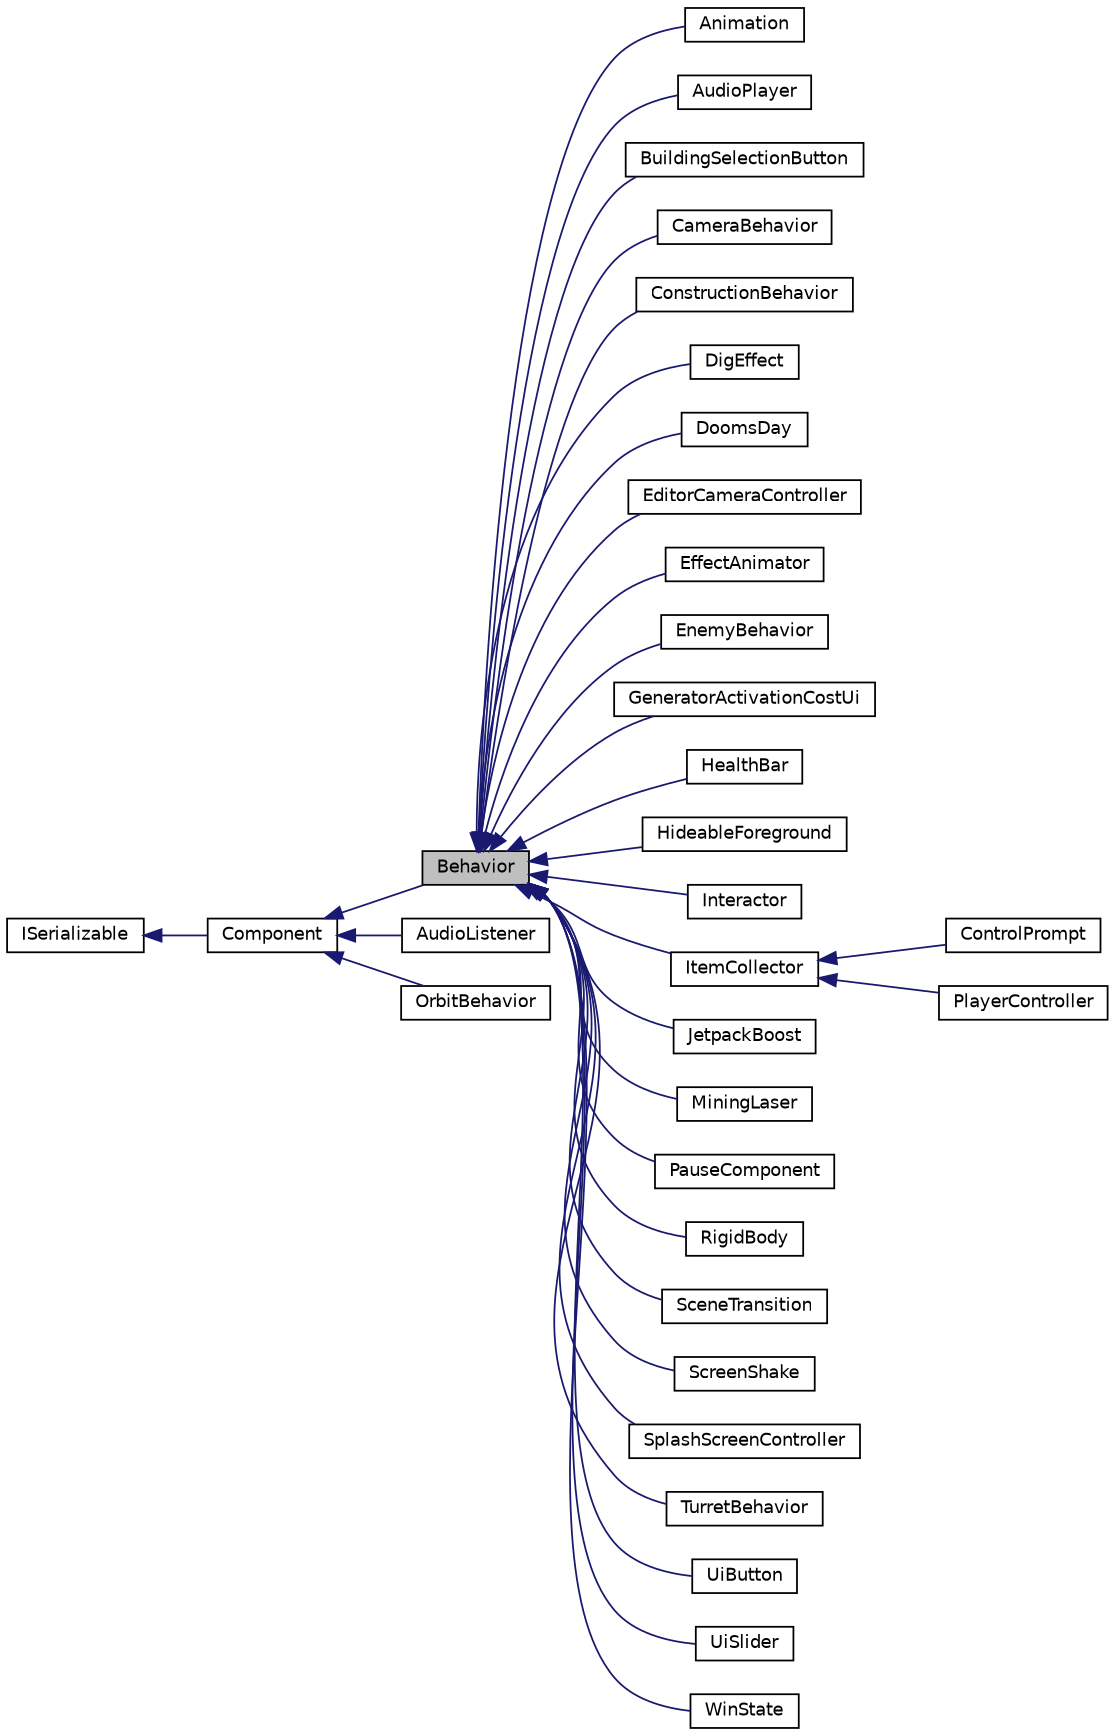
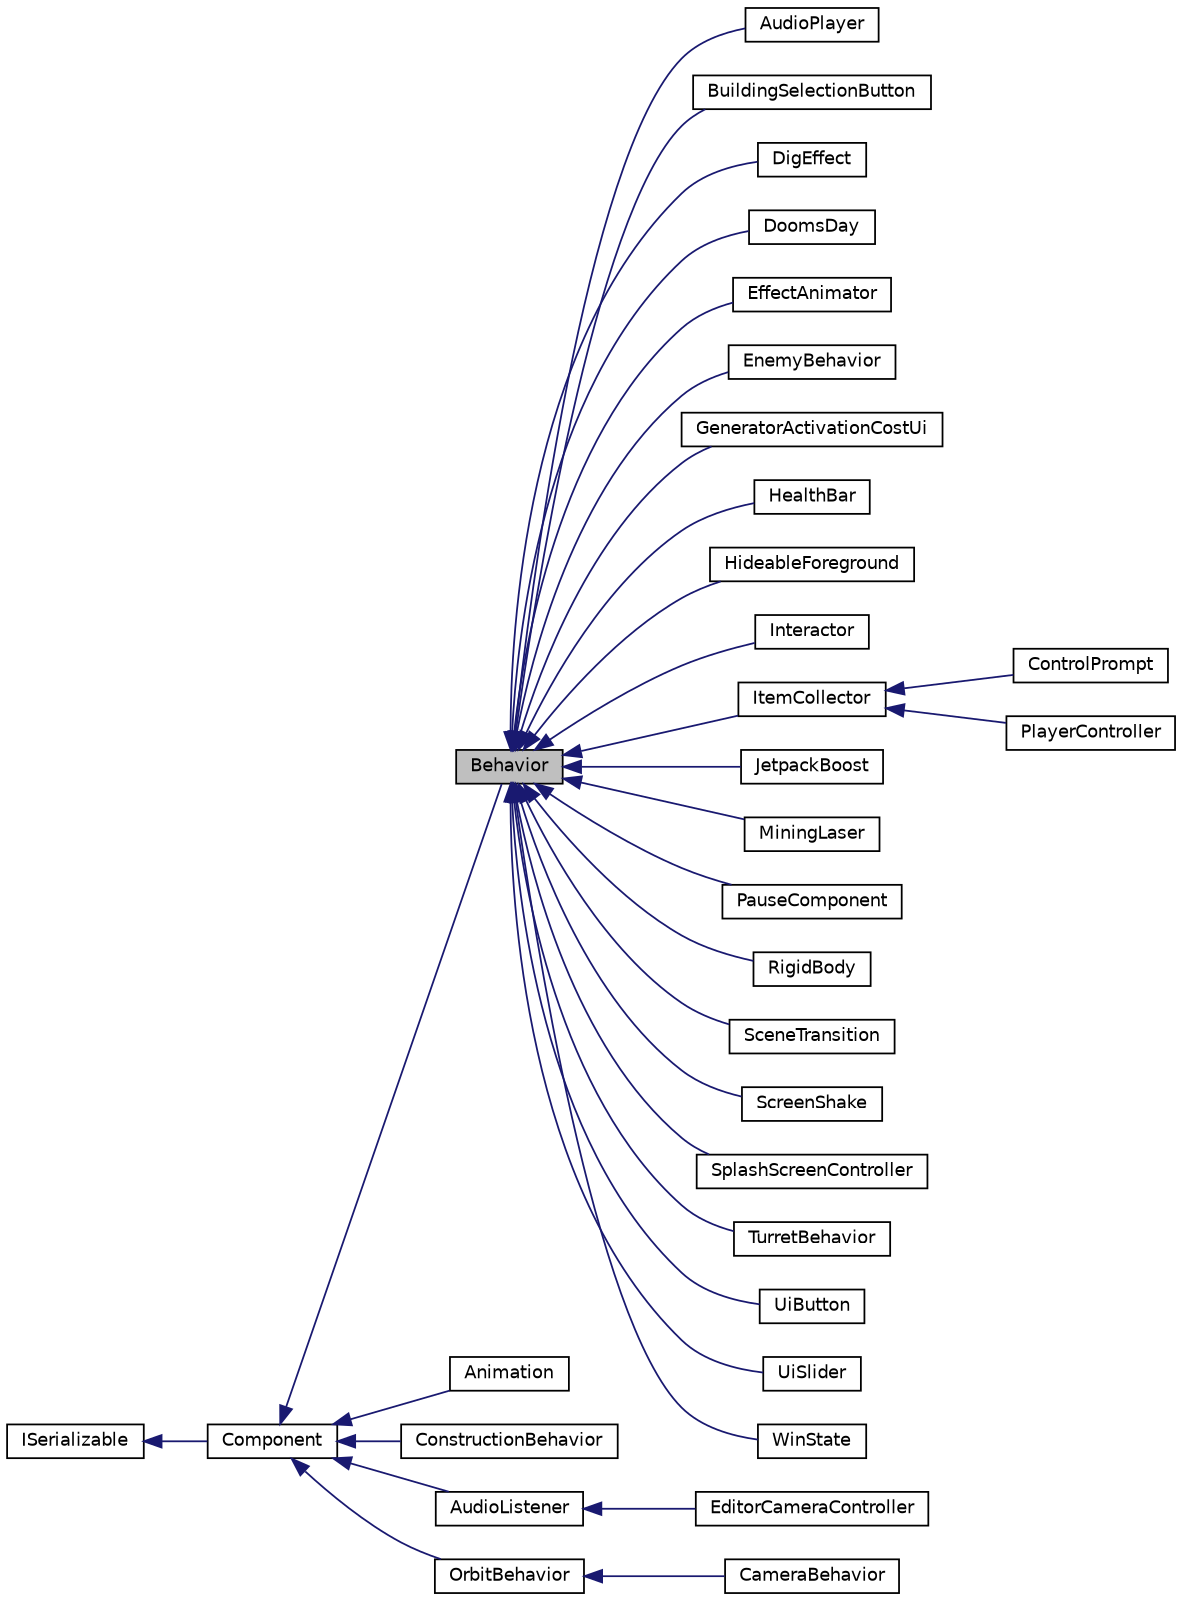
edge "Animation" -> "Behavior": now "Animation" -> "Component"
edge "ConstructionBehavior" -> "Behavior": now "ConstructionBehavior" -> "Component"
edge "CameraBehavior" -> "Behavior": now "CameraBehavior" -> "OrbitBehavior"
edge "EditorCameraController" -> "Behavior": now "EditorCameraController" -> "AudioListener"
